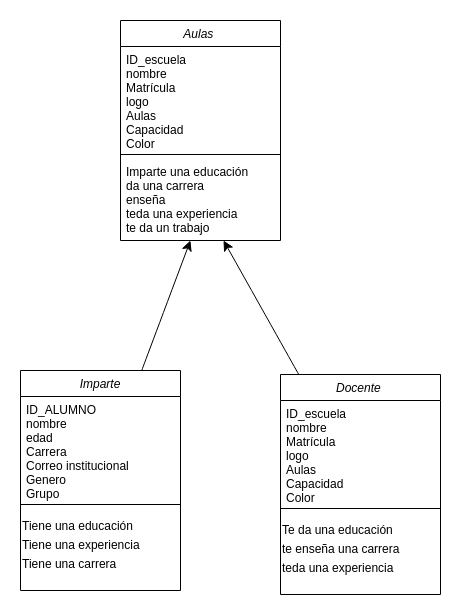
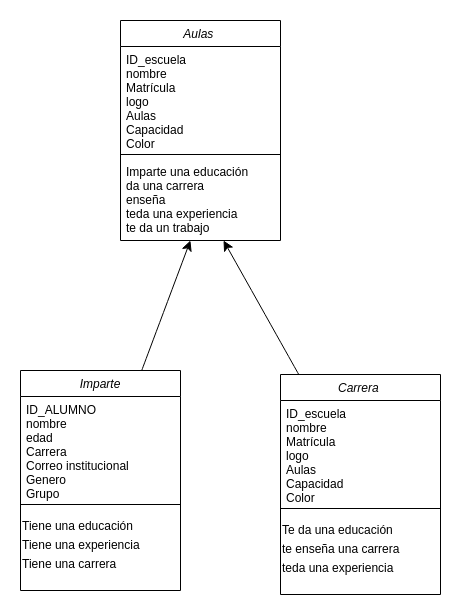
node "Docente": label "Docente" -> "Carrera"
